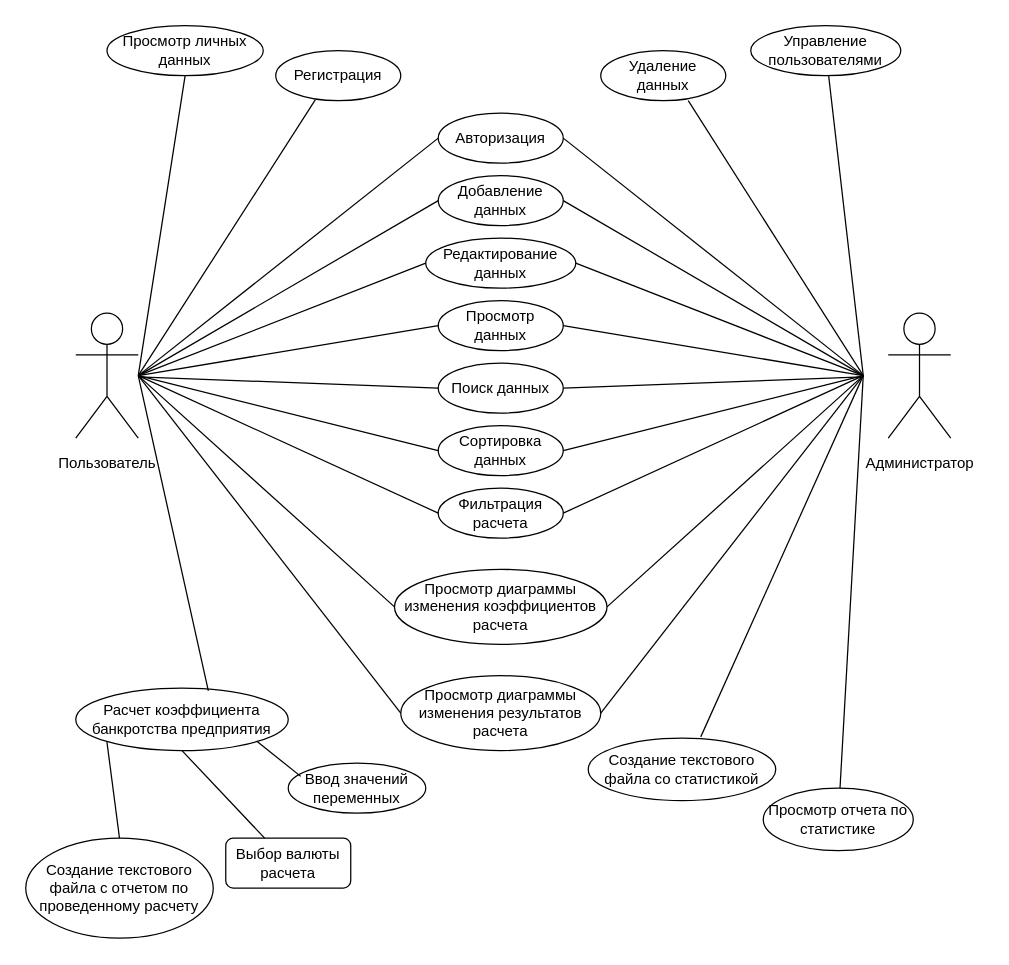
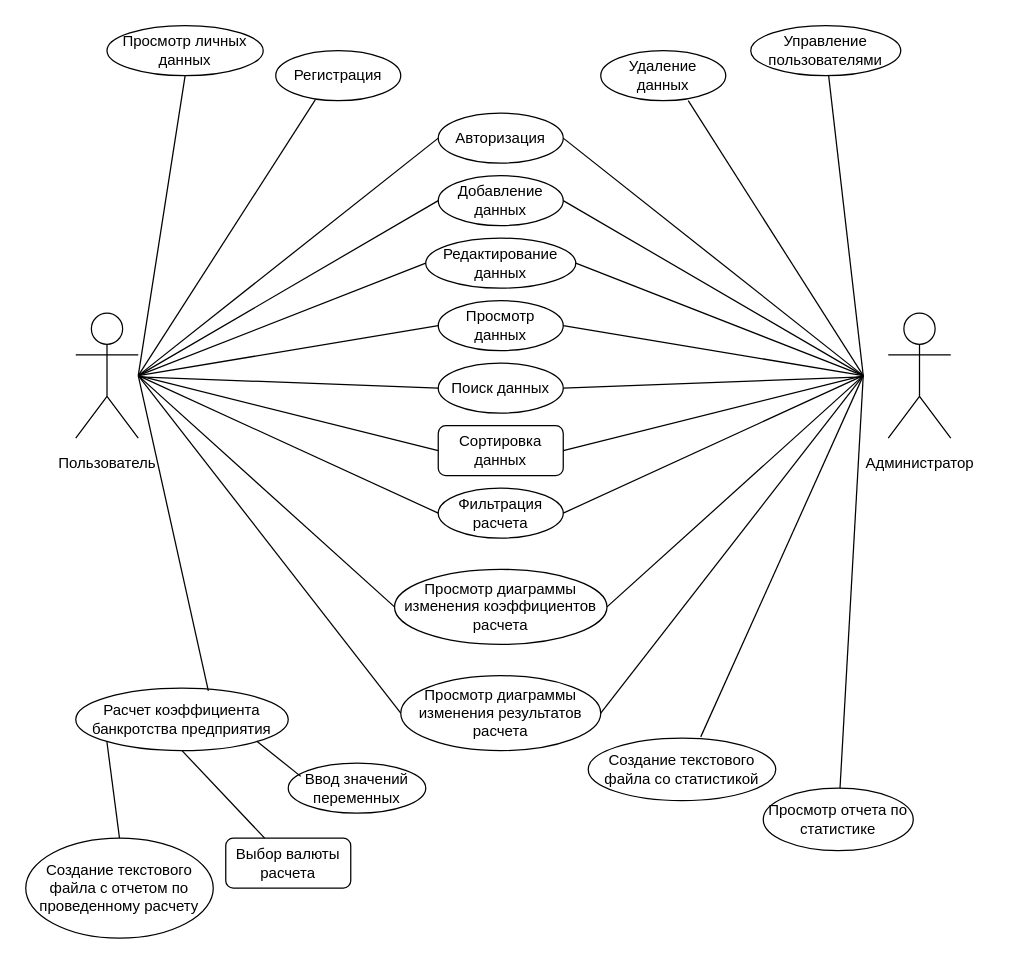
node "Сортировка данных": shape ellipse -> rounded rectangle
